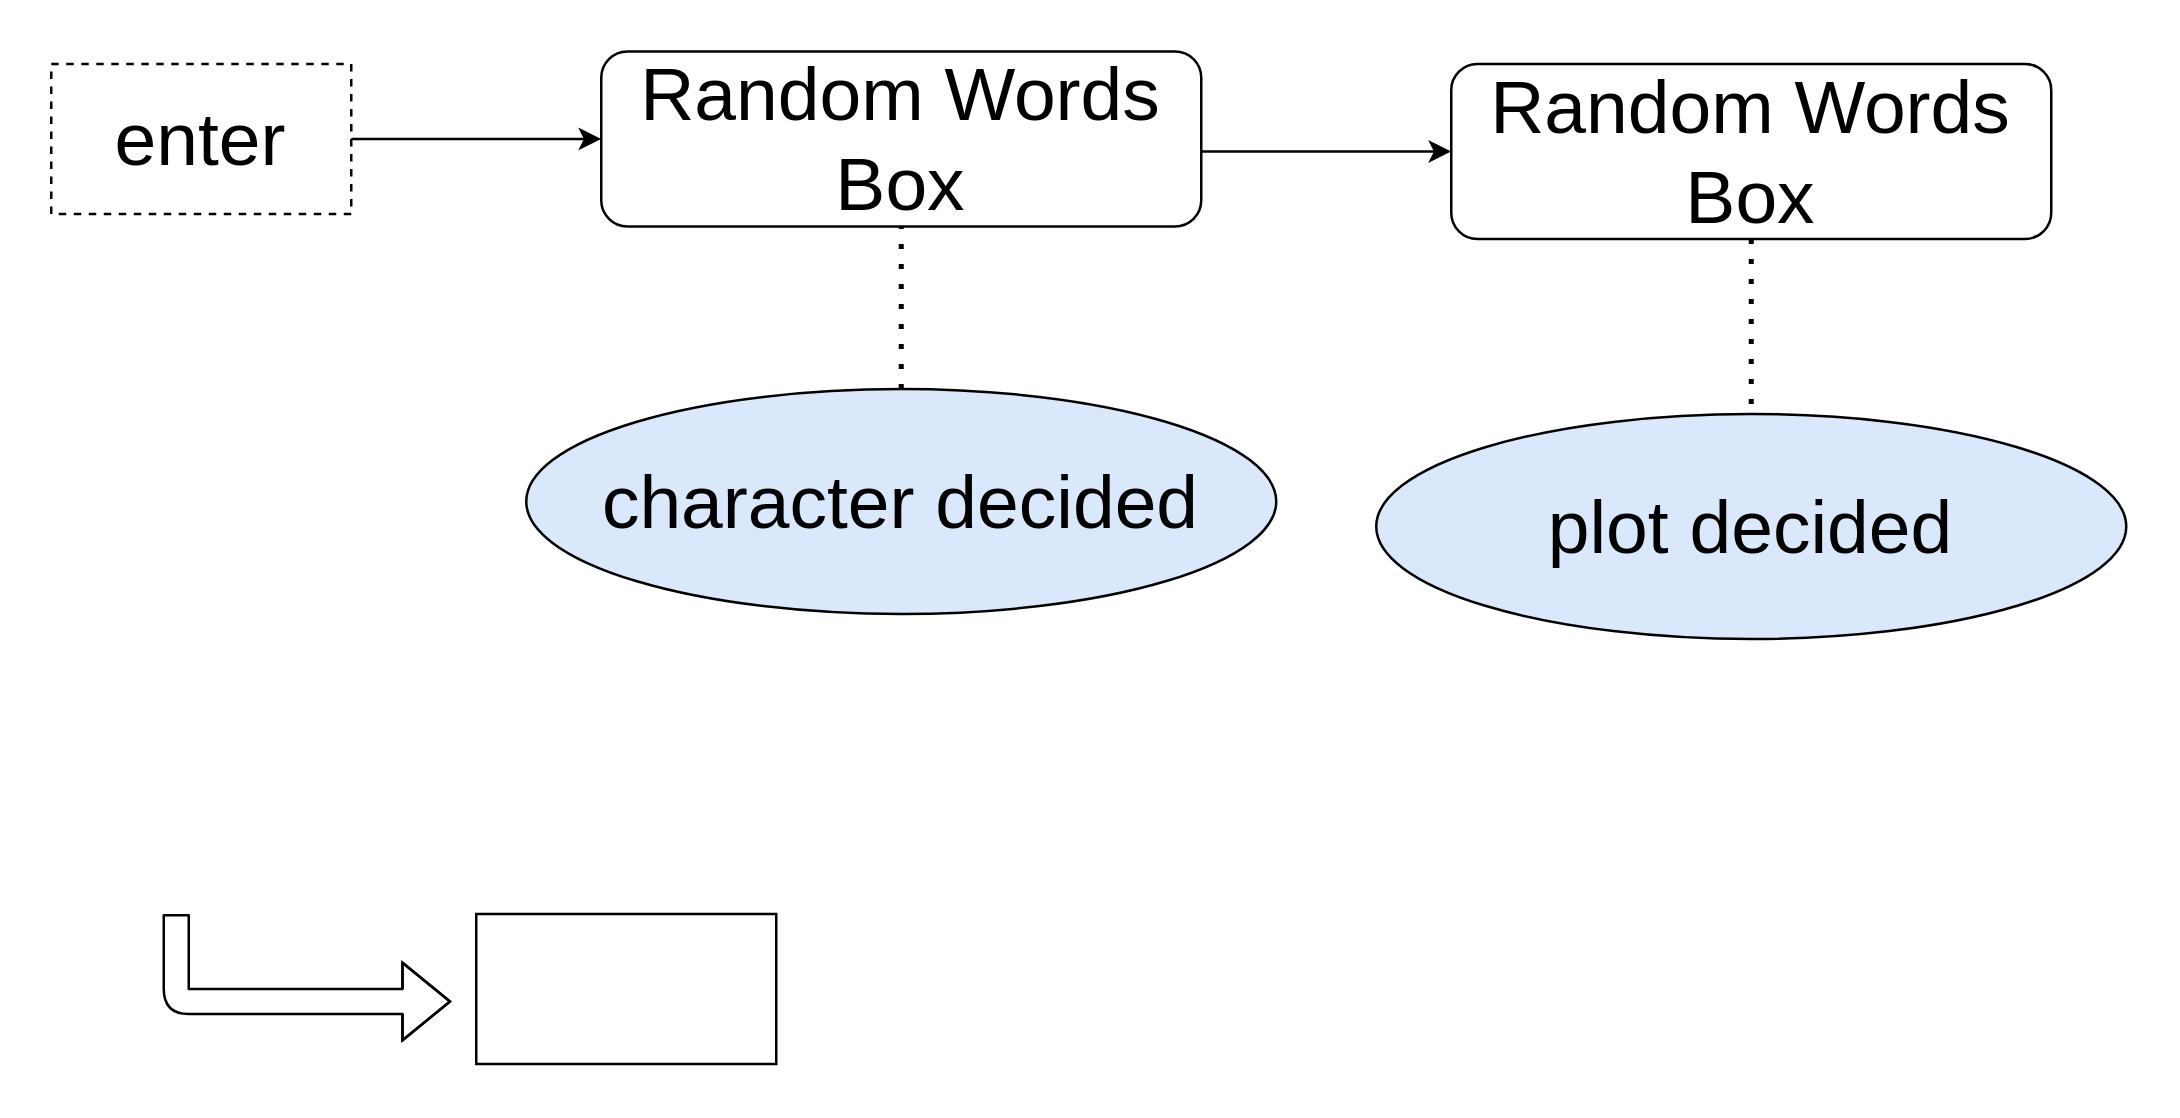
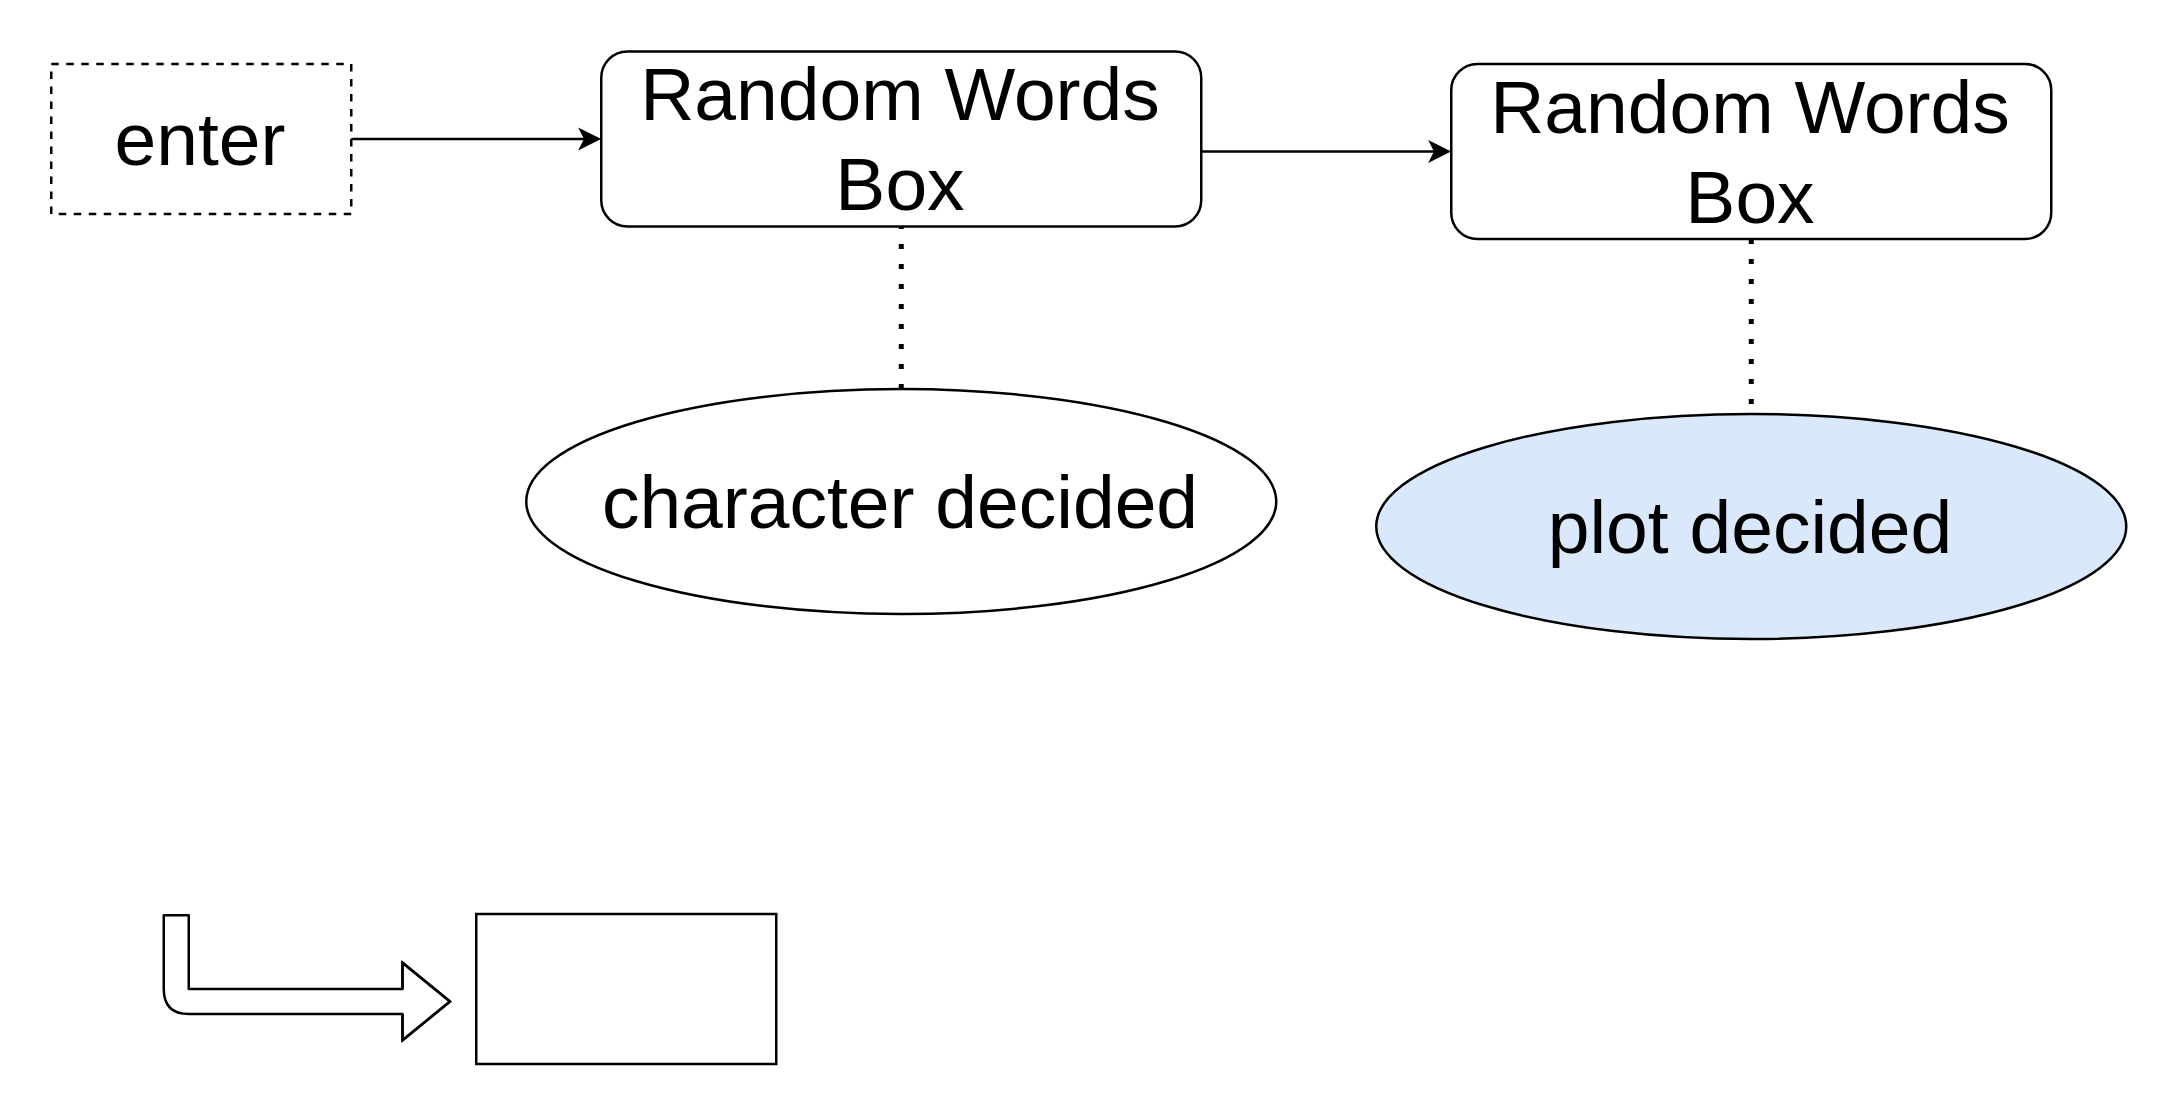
node "character decided": fillcolor #dae8fc -> #ffffff
